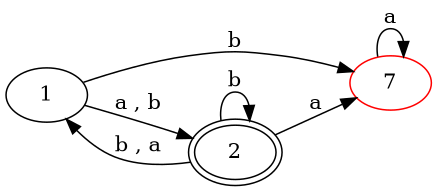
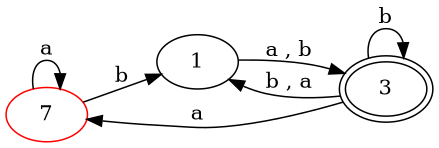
edge "1" -> "7": reversed
node "2": label "2" -> "3"
